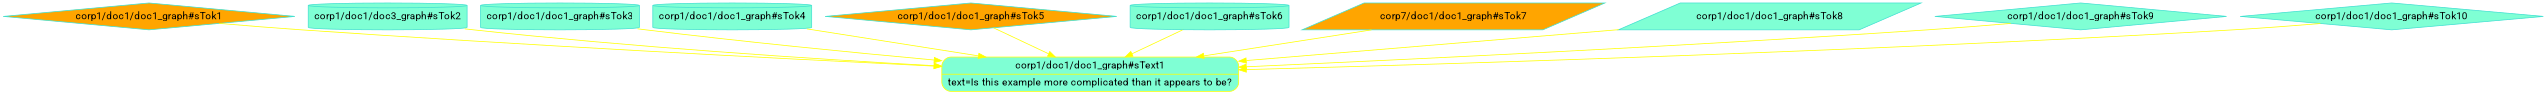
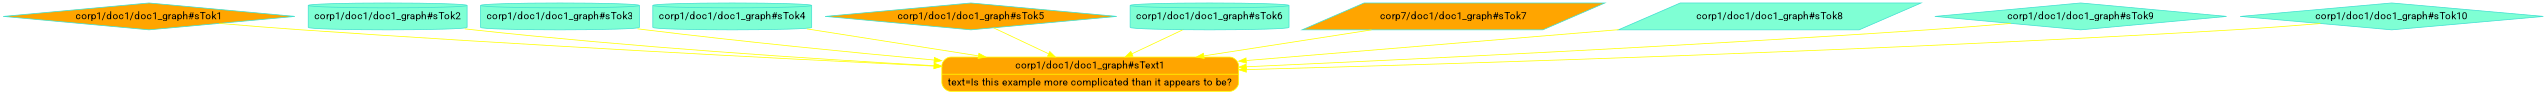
node "corp1/doc1/doc3_graph#sTok2": label "corp1/doc1/doc3_graph#sTok2" -> "corp1/doc1/doc1_graph#sTok2"
node "corp1/doc1/doc1_graph#sText1": fillcolor aquamarine -> orange
